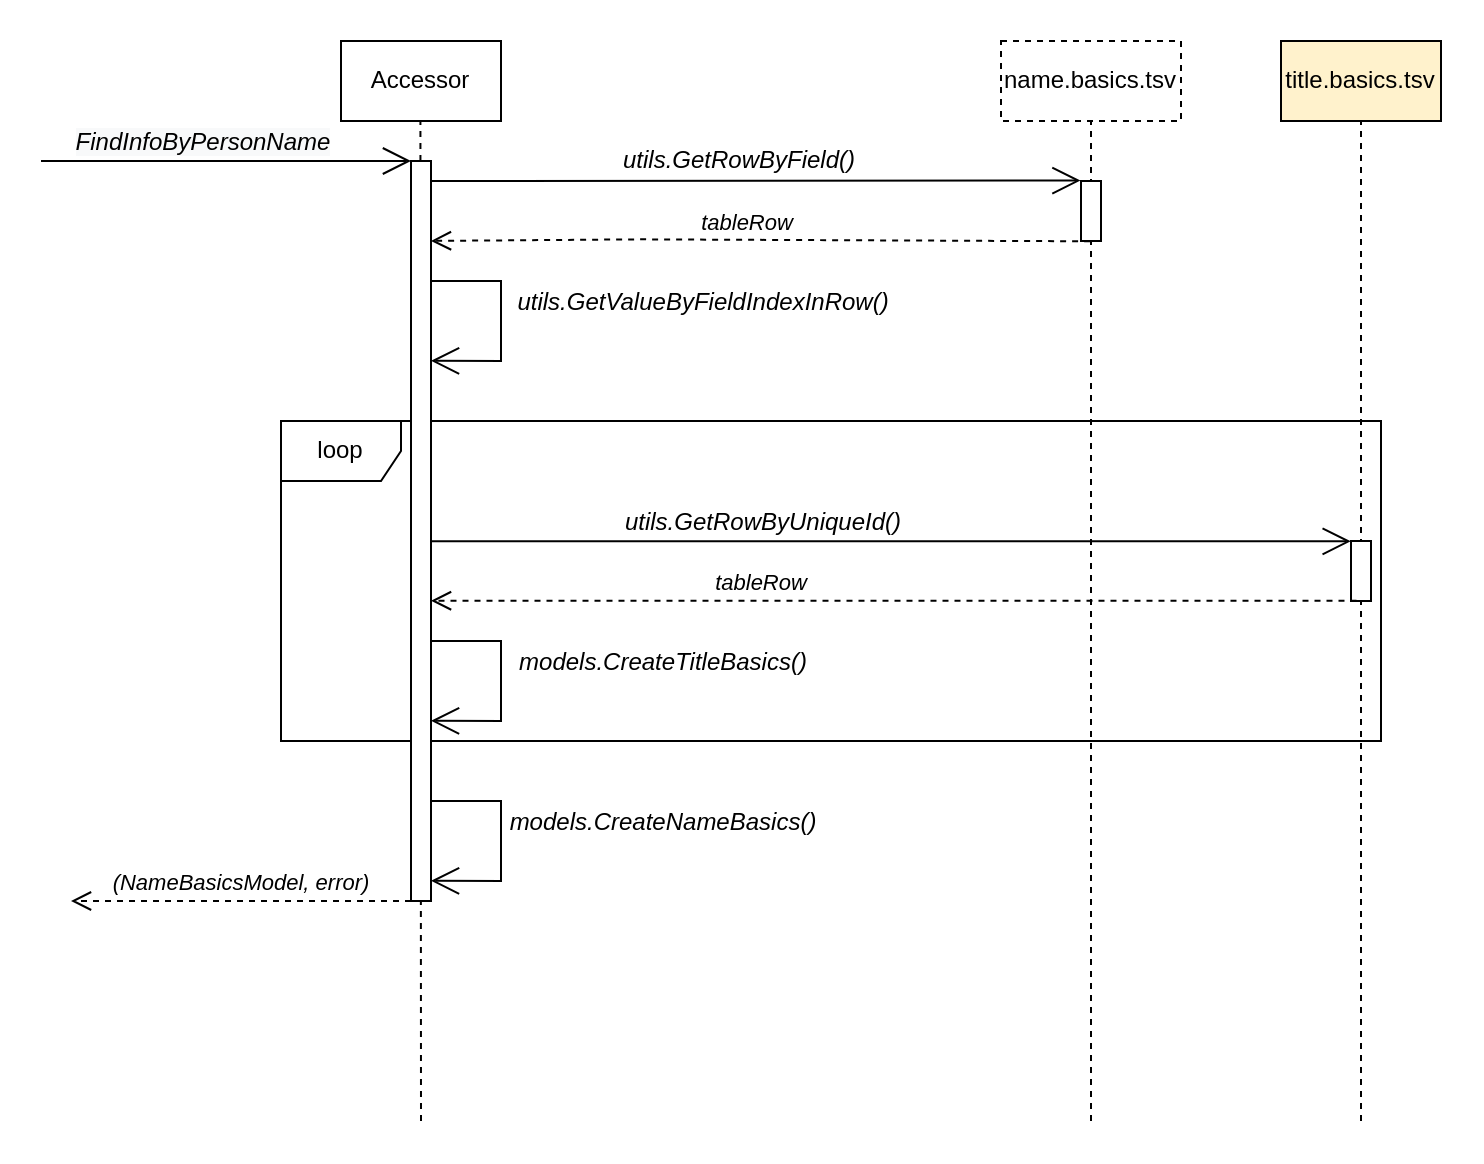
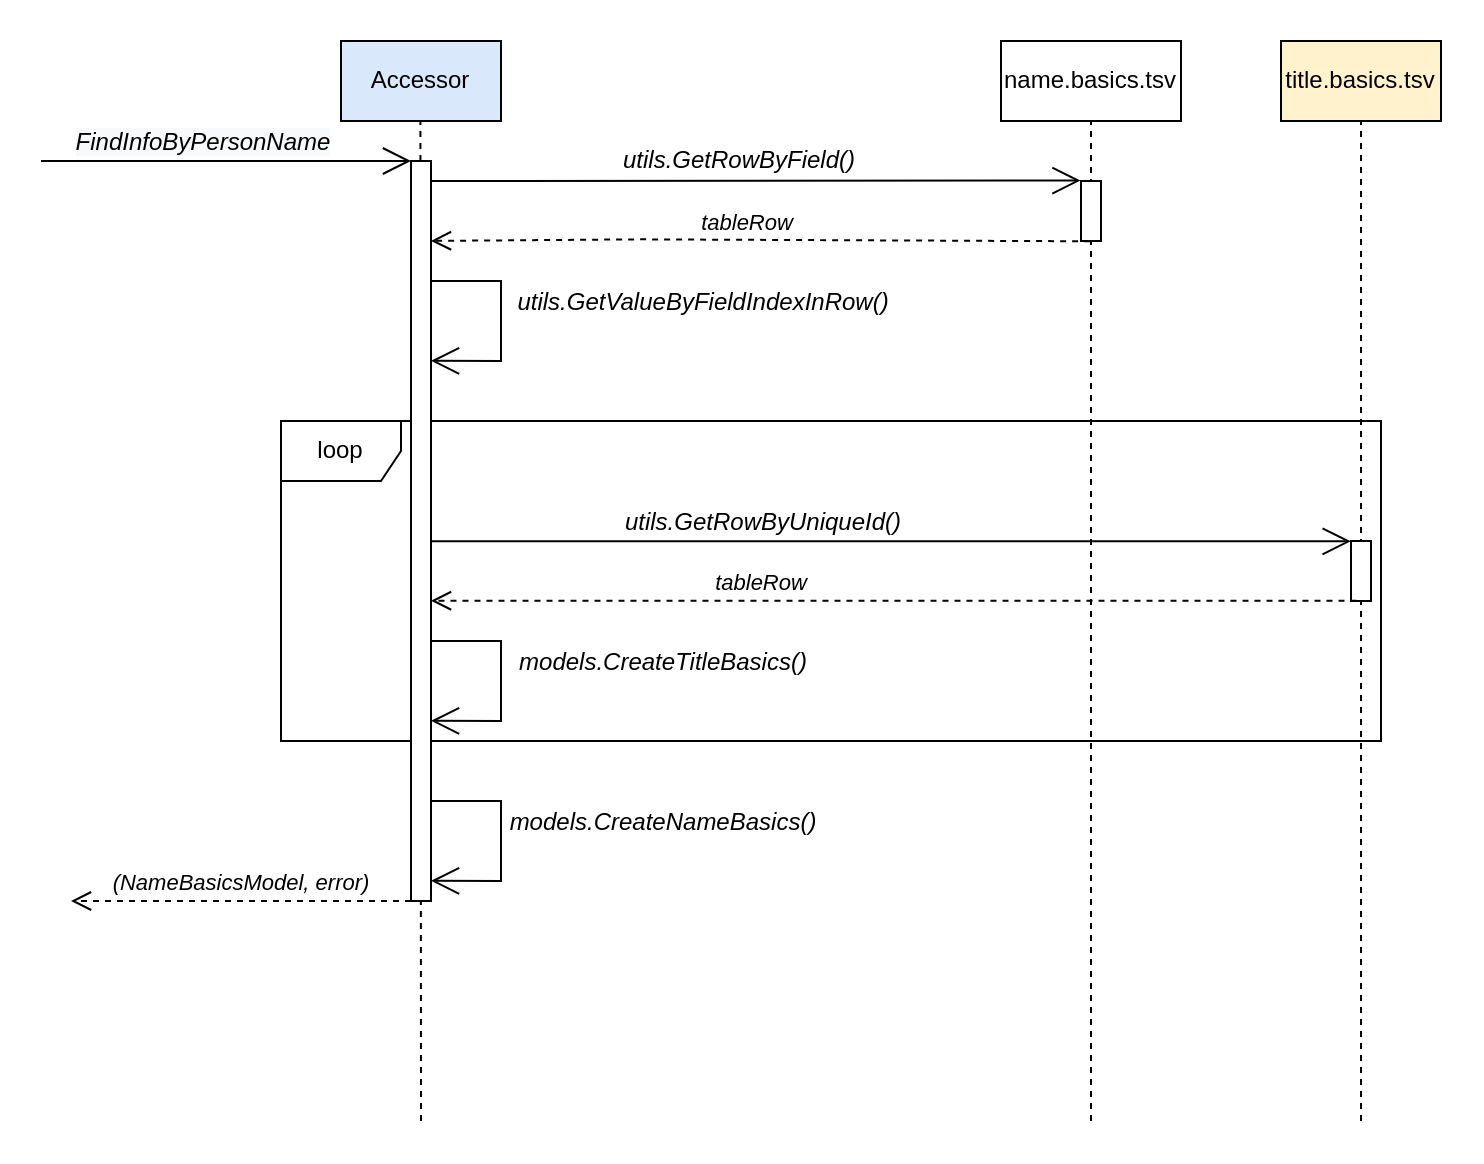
node "Accessor": fillcolor #ffffff -> #dae8fc
node "name.basics.tsv": style dashed -> solid
